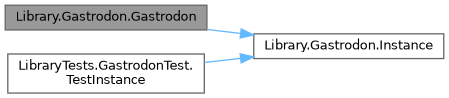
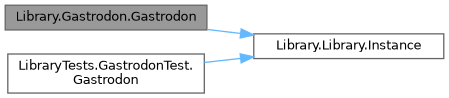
node "Library.Gastrodon.Instance": label "Library.Gastrodon.Instance" -> "Library.Library.Instance"
node "LibraryTests.GastrodonTest. TestInstance": label "LibraryTests.GastrodonTest. TestInstance" -> "LibraryTests.GastrodonTest. Gastrodon"
